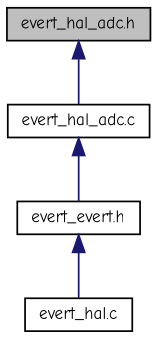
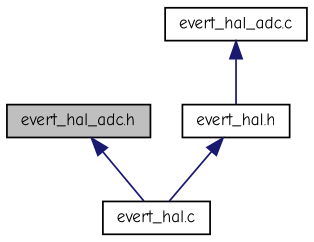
edge "evert_hal_adc.c" -> "evert_hal_adc.h": now "evert_hal.c" -> "evert_hal_adc.h"
node "evert_evert.h": label "evert_evert.h" -> "evert_hal.h"
